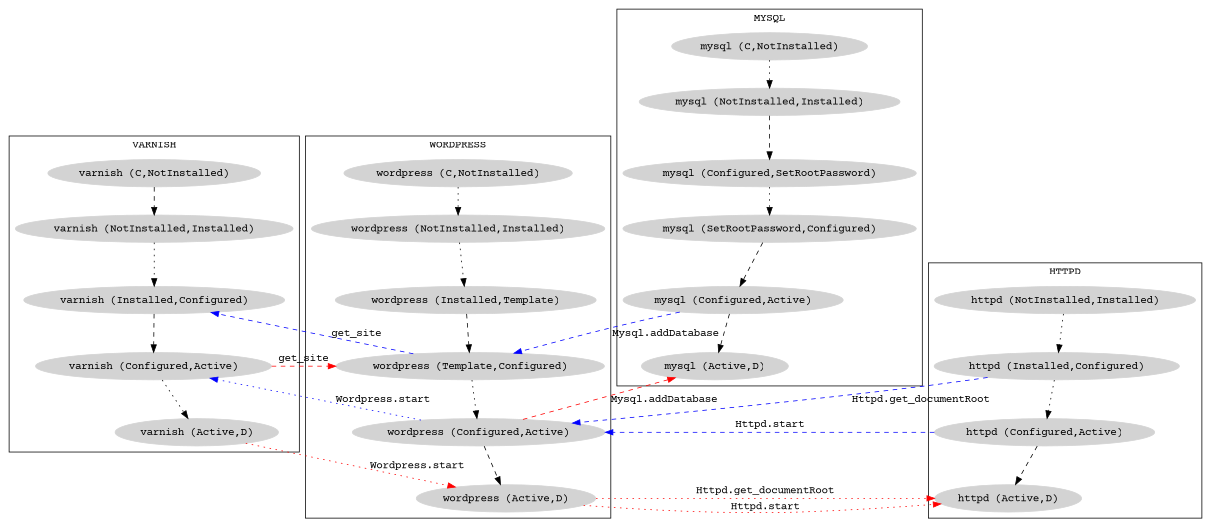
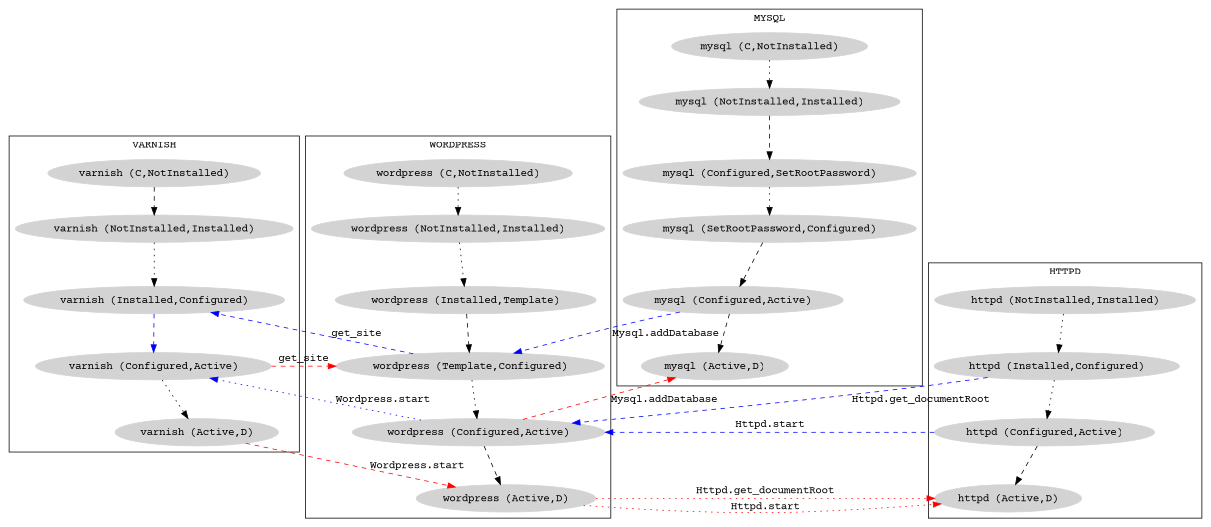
edge "varnish (Installed,Configured)" -> "varnish (Configured,Active)": color black -> blue
edge "varnish (Active,D)" -> "wordpress (Active,D)": style dotted -> dashed
